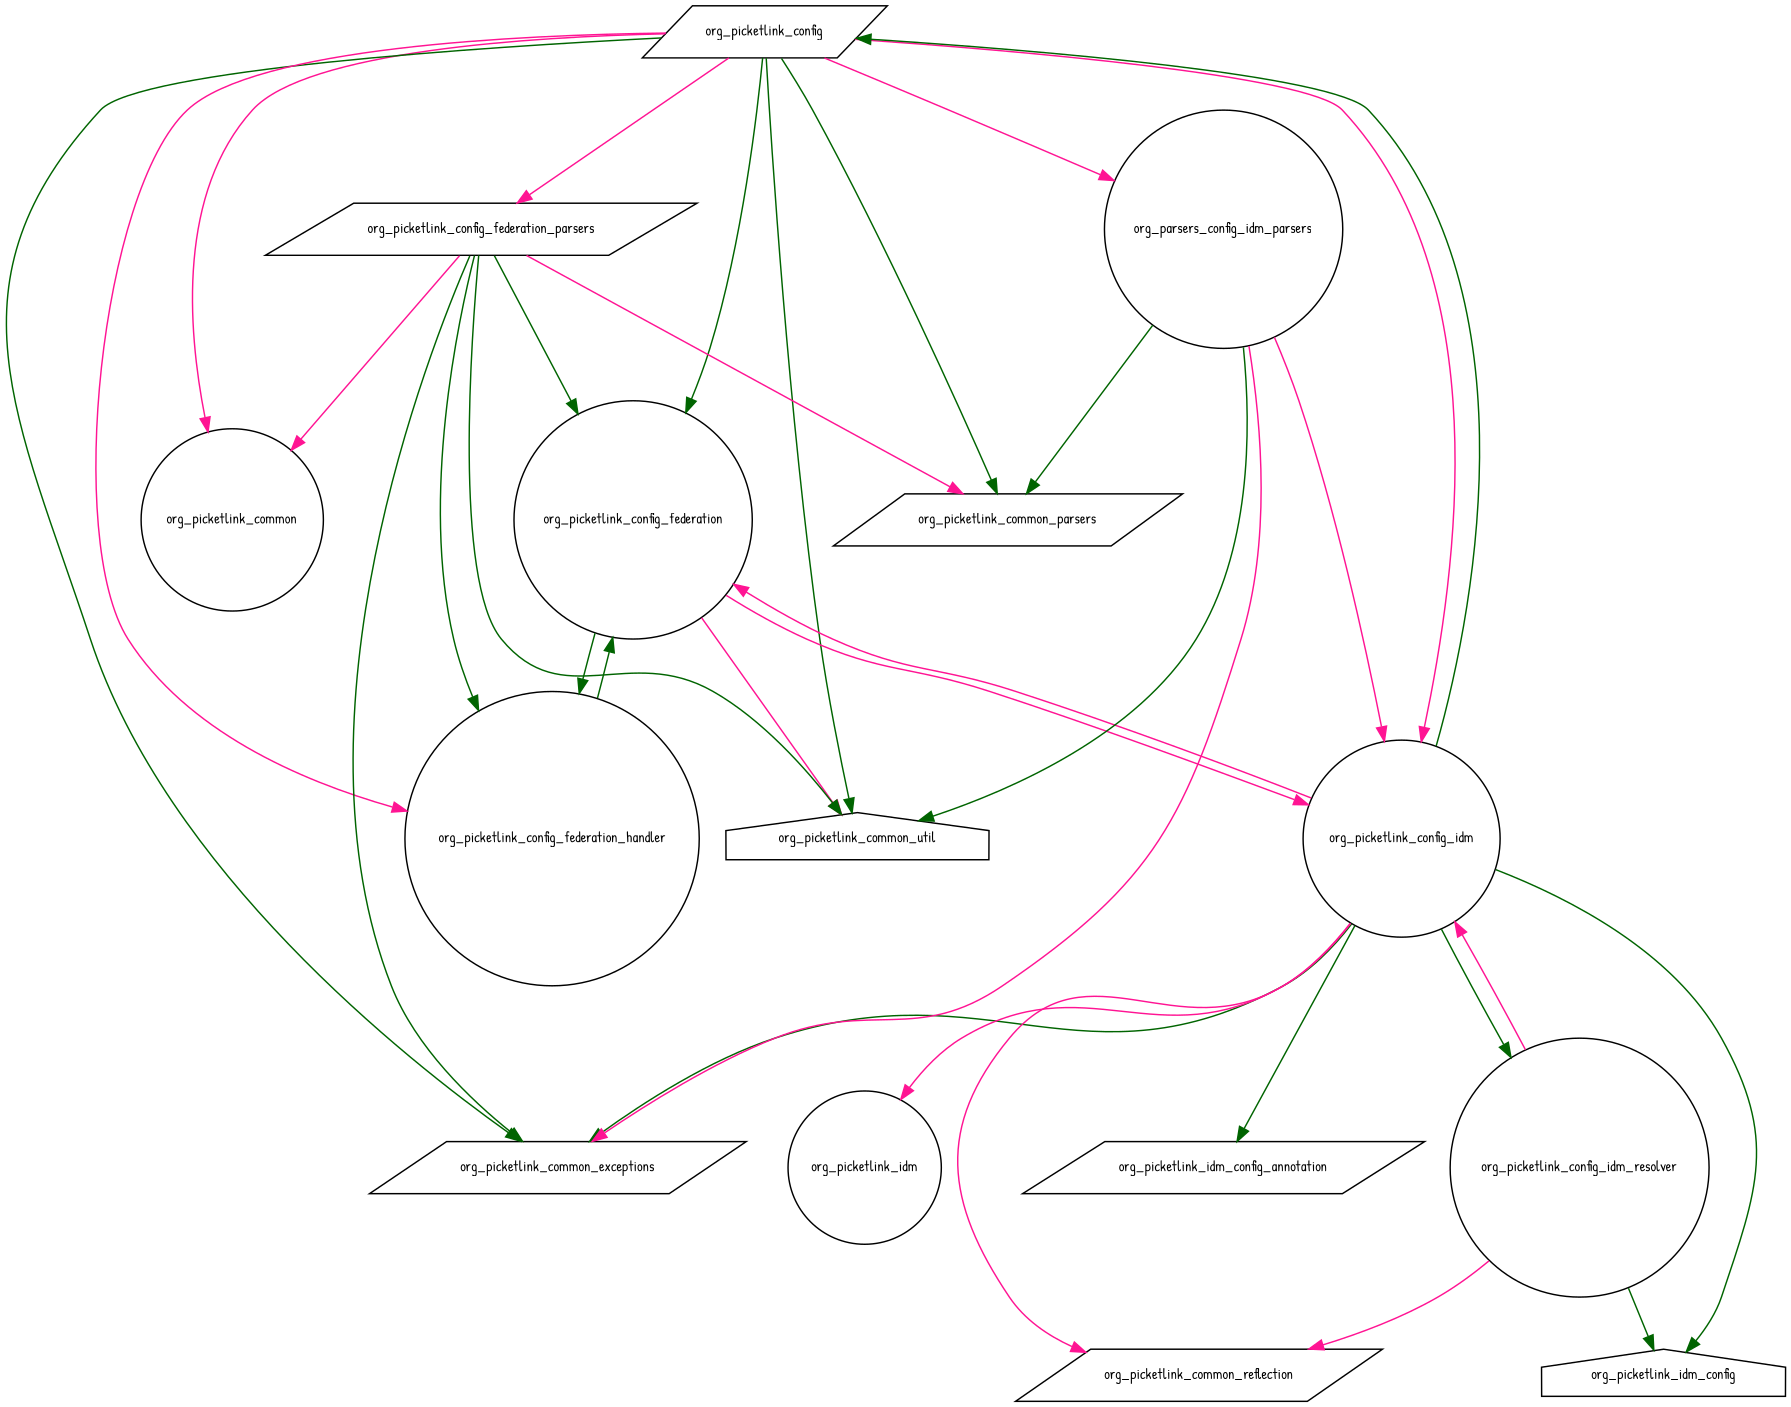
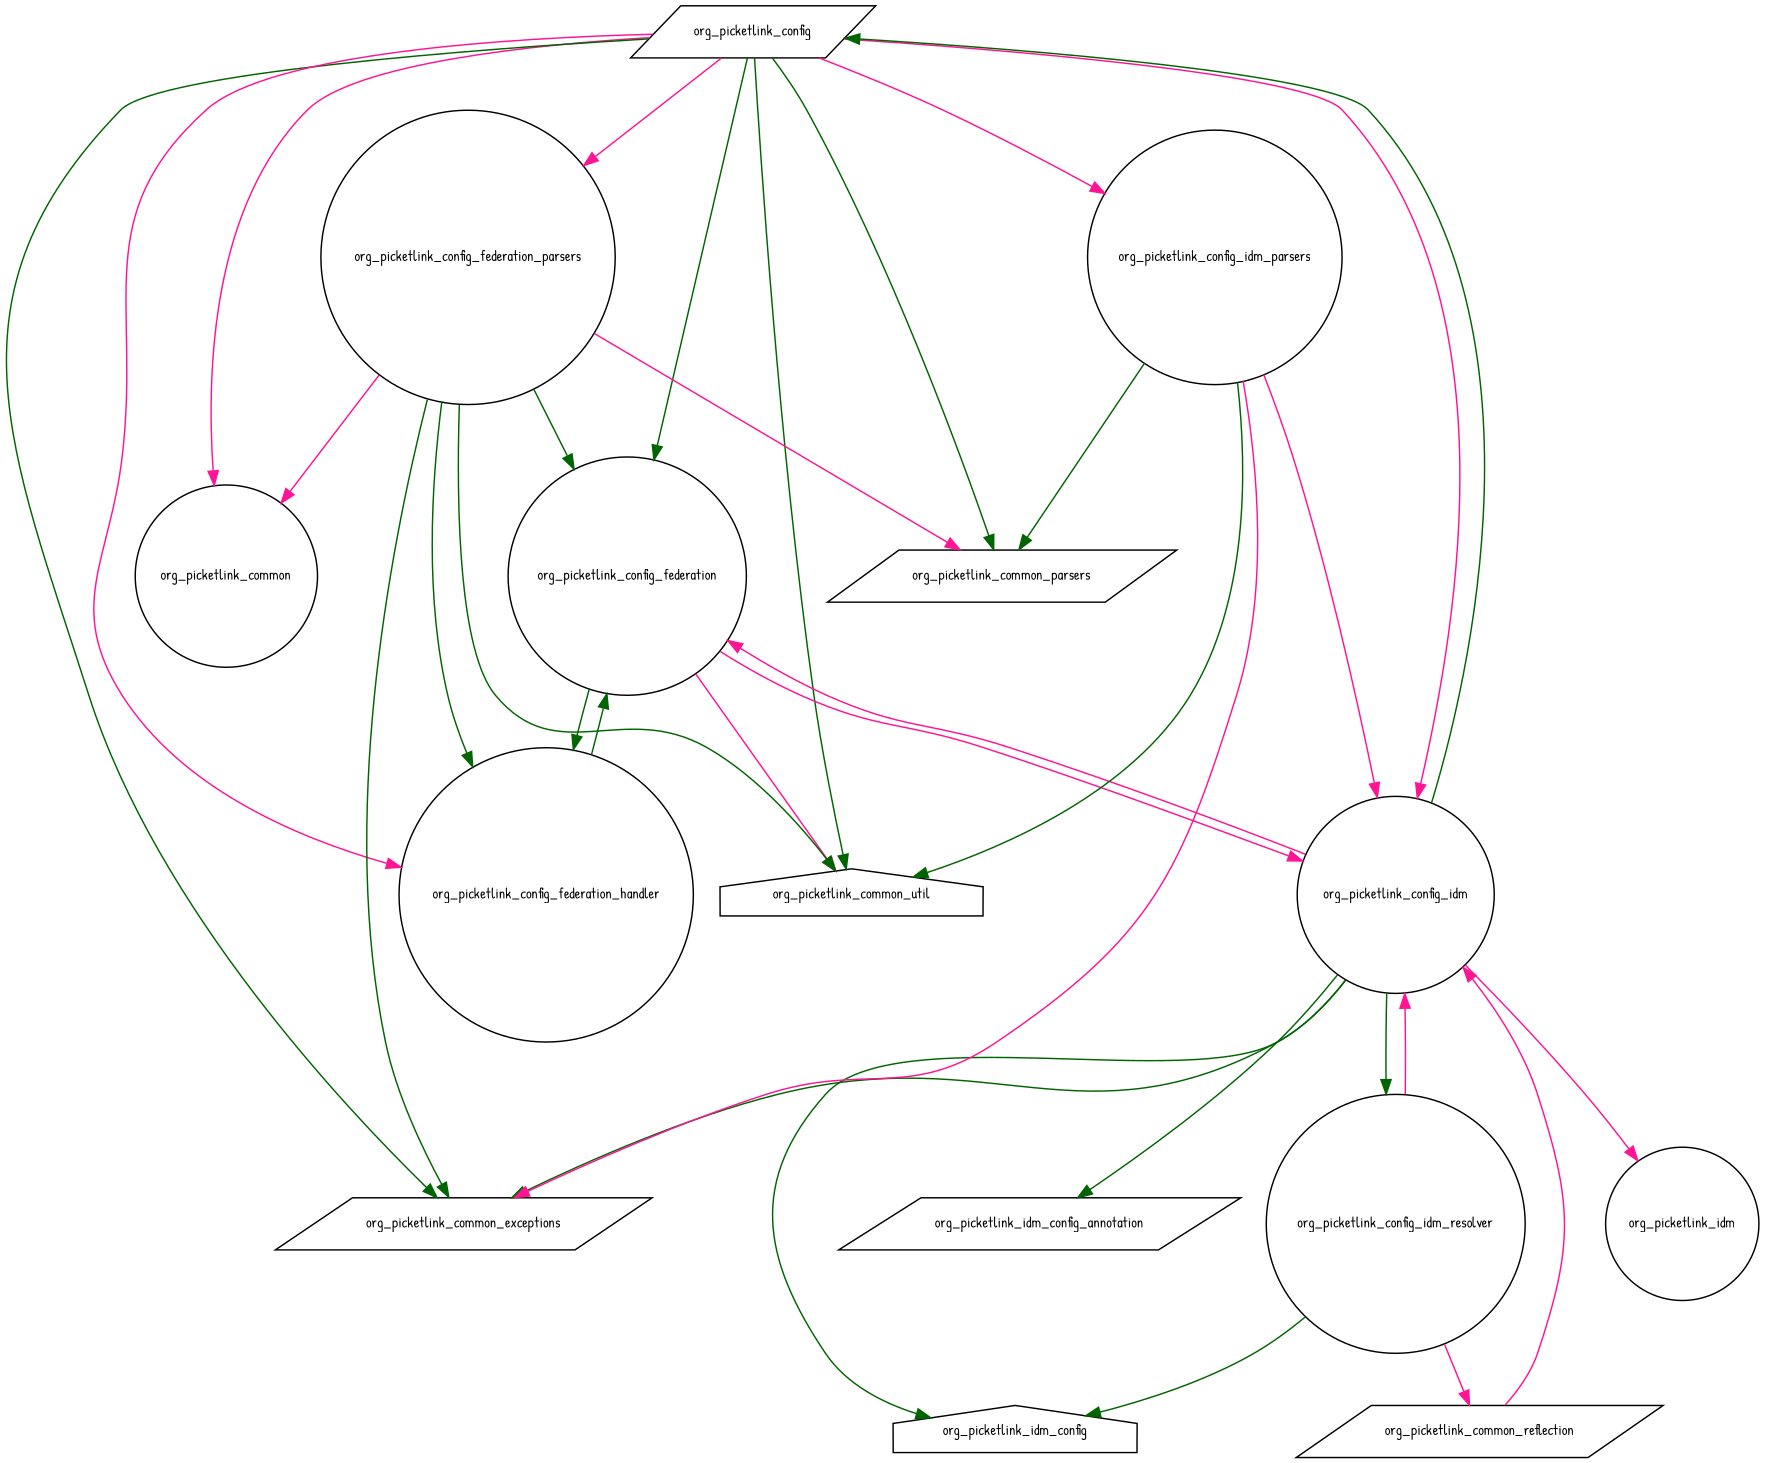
node "org_picketlink_config_federation_parsers": shape parallelogram -> circle
node "org_parsers_config_idm_parsers": label "org_parsers_config_idm_parsers" -> "org_picketlink_config_idm_parsers"
edge "org_picketlink_config_idm" -> "org_picketlink_common_reflection": reversed
